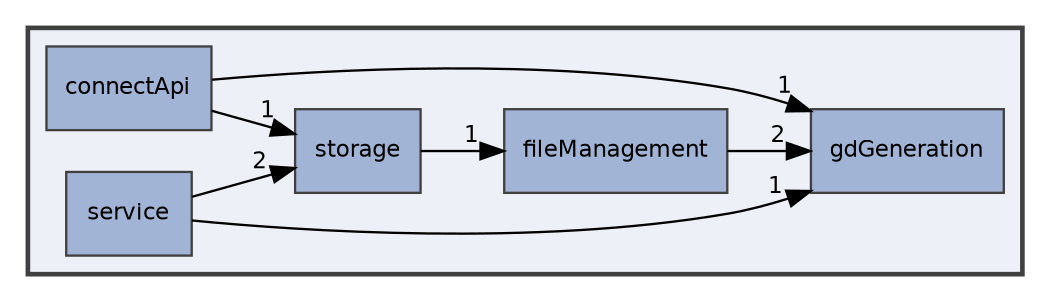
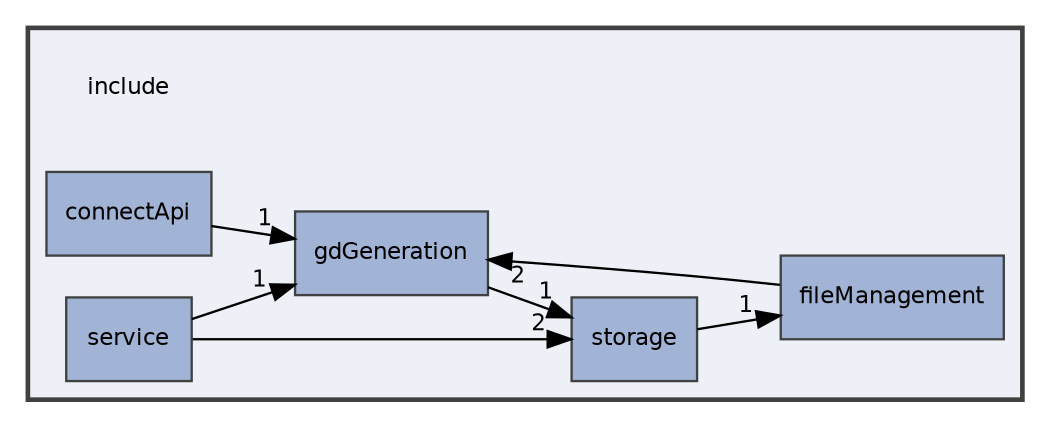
node "include": added
edge "connectApi" -> "storage": now "gdGeneration" -> "storage"
